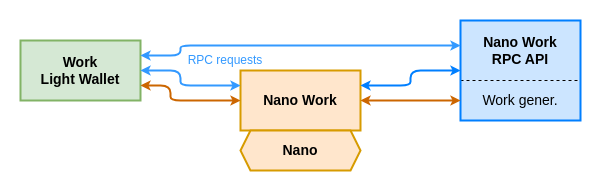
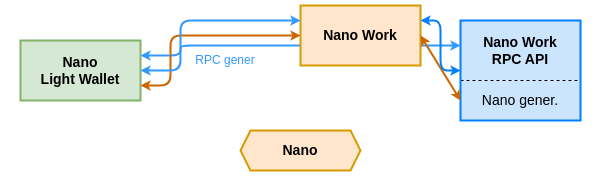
node "RPC requests": label "RPC requests" -> "RPC gener"
node "Work Light Wallet": label "Work Light Wallet" -> "Nano Light Wallet"
node "Nano Work": moved (301, 101) -> (361, 36)
node "Work gener.": label "Work gener." -> "Nano gener."
